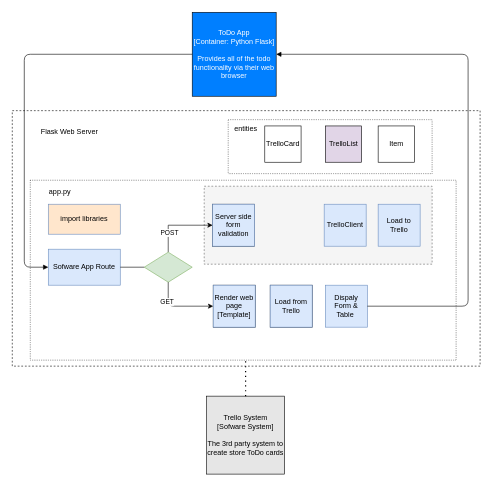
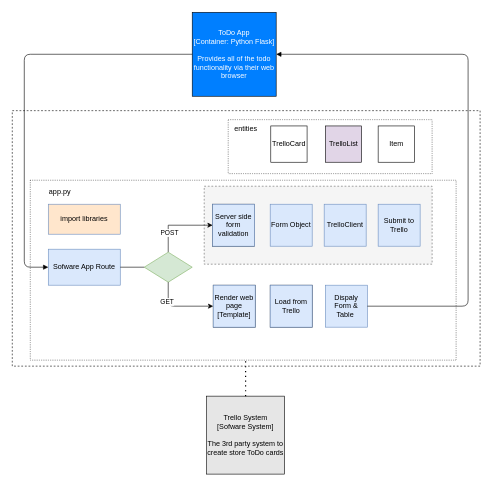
node "Flask Web Server": removed
node "TrelloCard": moved (283, 144) -> (289, 144)
node "Form Object": added
node "Load to Trello": label "Load to Trello" -> "Submit to Trello"
